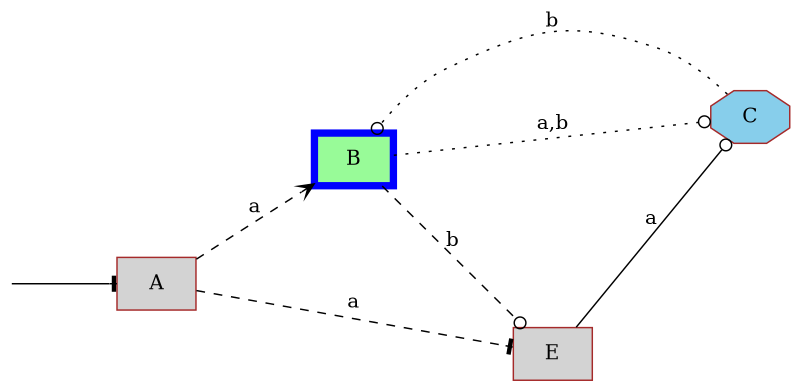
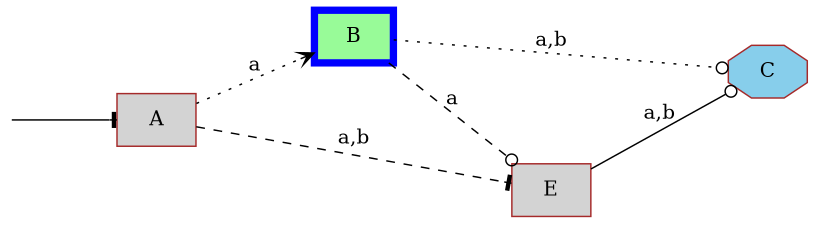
edge "C" -> "B": removed, label "b"
edge "E" -> "C": label "a" -> "a,b"
edge "A" -> "B": style dashed -> dotted
edge "B" -> "E": label "b" -> "a"
edge "A" -> "E": label "a" -> "a,b"
